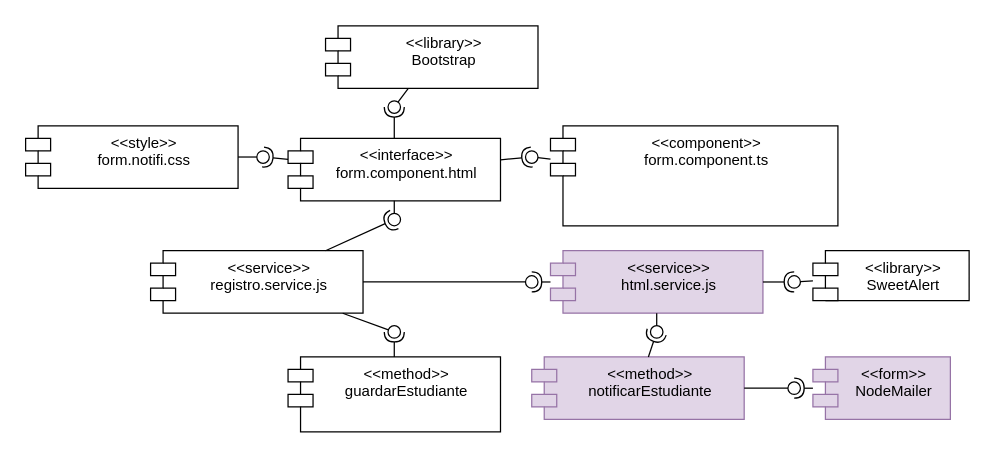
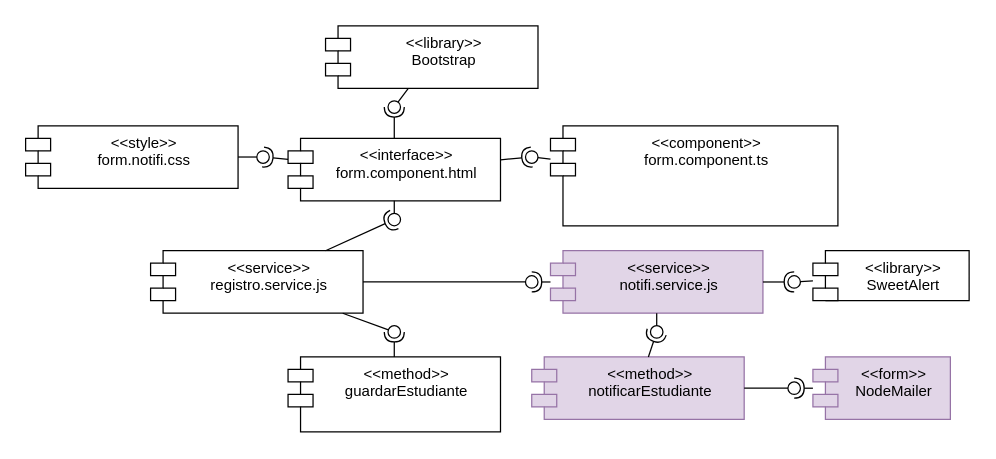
node "<<service>> html.service.js": label "<<service>> html.service.js" -> "<<service>> notifi.service.js"
